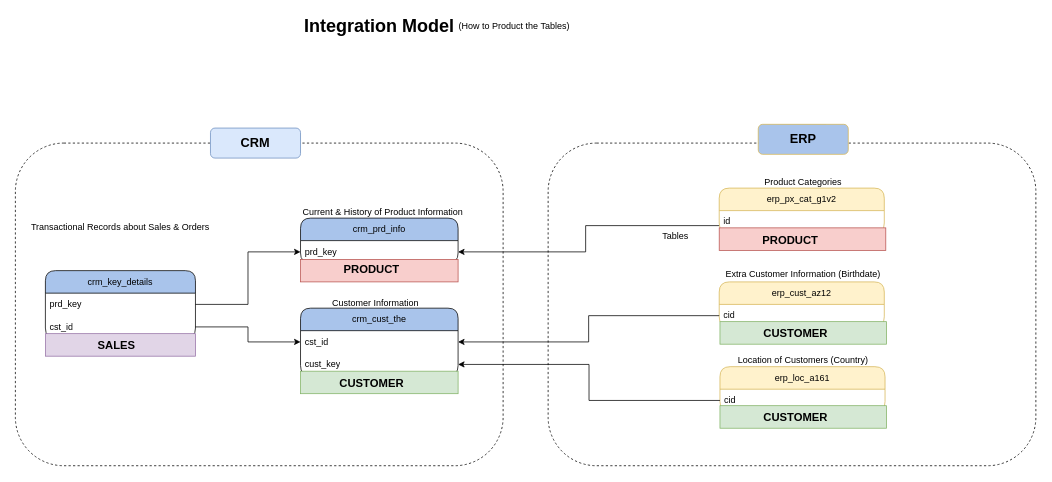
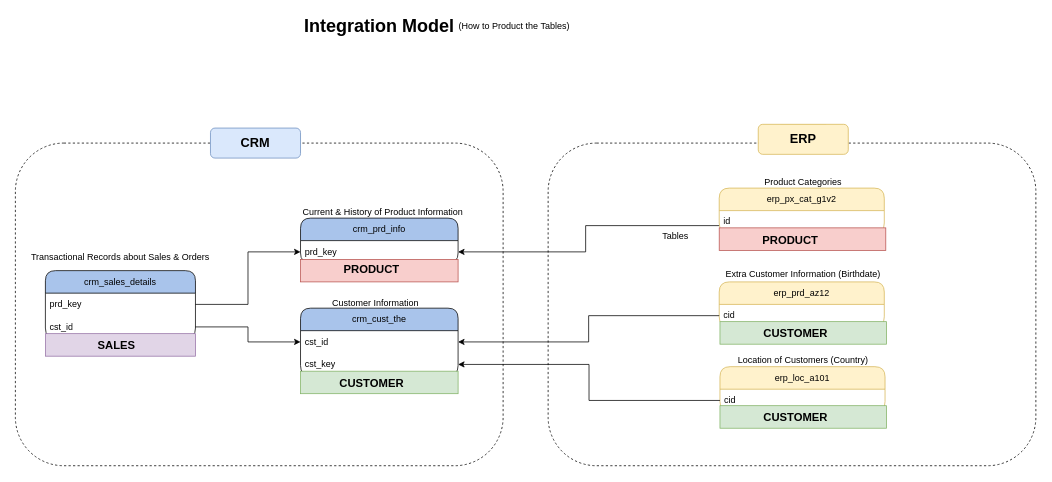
node "ERP": fillcolor #a9c4eb -> #fff2cc
node "Transactional Records about Sales & Orders": moved (120, 227) -> (120, 257)
node "crm_key_details": label "crm_key_details" -> "crm_sales_details"
node "erp_cust_az12": label "erp_cust_az12" -> "erp_prd_az12"
node "cust_key": label "cust_key" -> "cst_key"
node "erp_loc_a161": label "erp_loc_a161" -> "erp_loc_a101"
